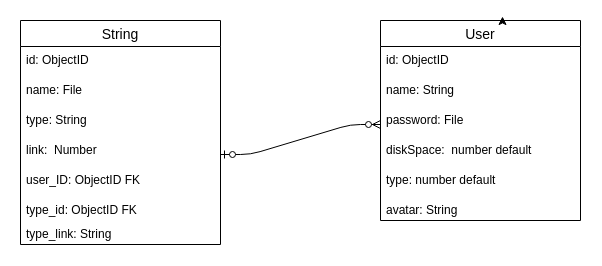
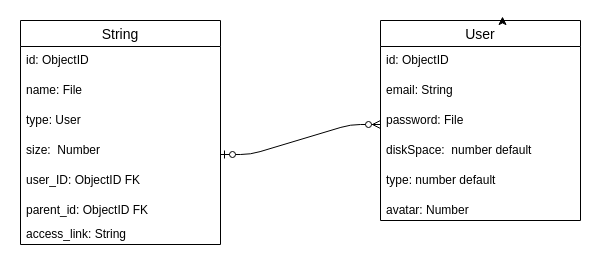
node "name: String": label "name: String" -> "email: String"
node "type: String": label "type: String" -> "type: User"
node "link: Number": label "link: Number" -> "size: Number"
node "type_id: ObjectID FK": label "type_id: ObjectID FK" -> "parent_id: ObjectID FK"
node "avatar: String": label "avatar: String" -> "avatar: Number"
node "type_link: String": label "type_link: String" -> "access_link: String"
